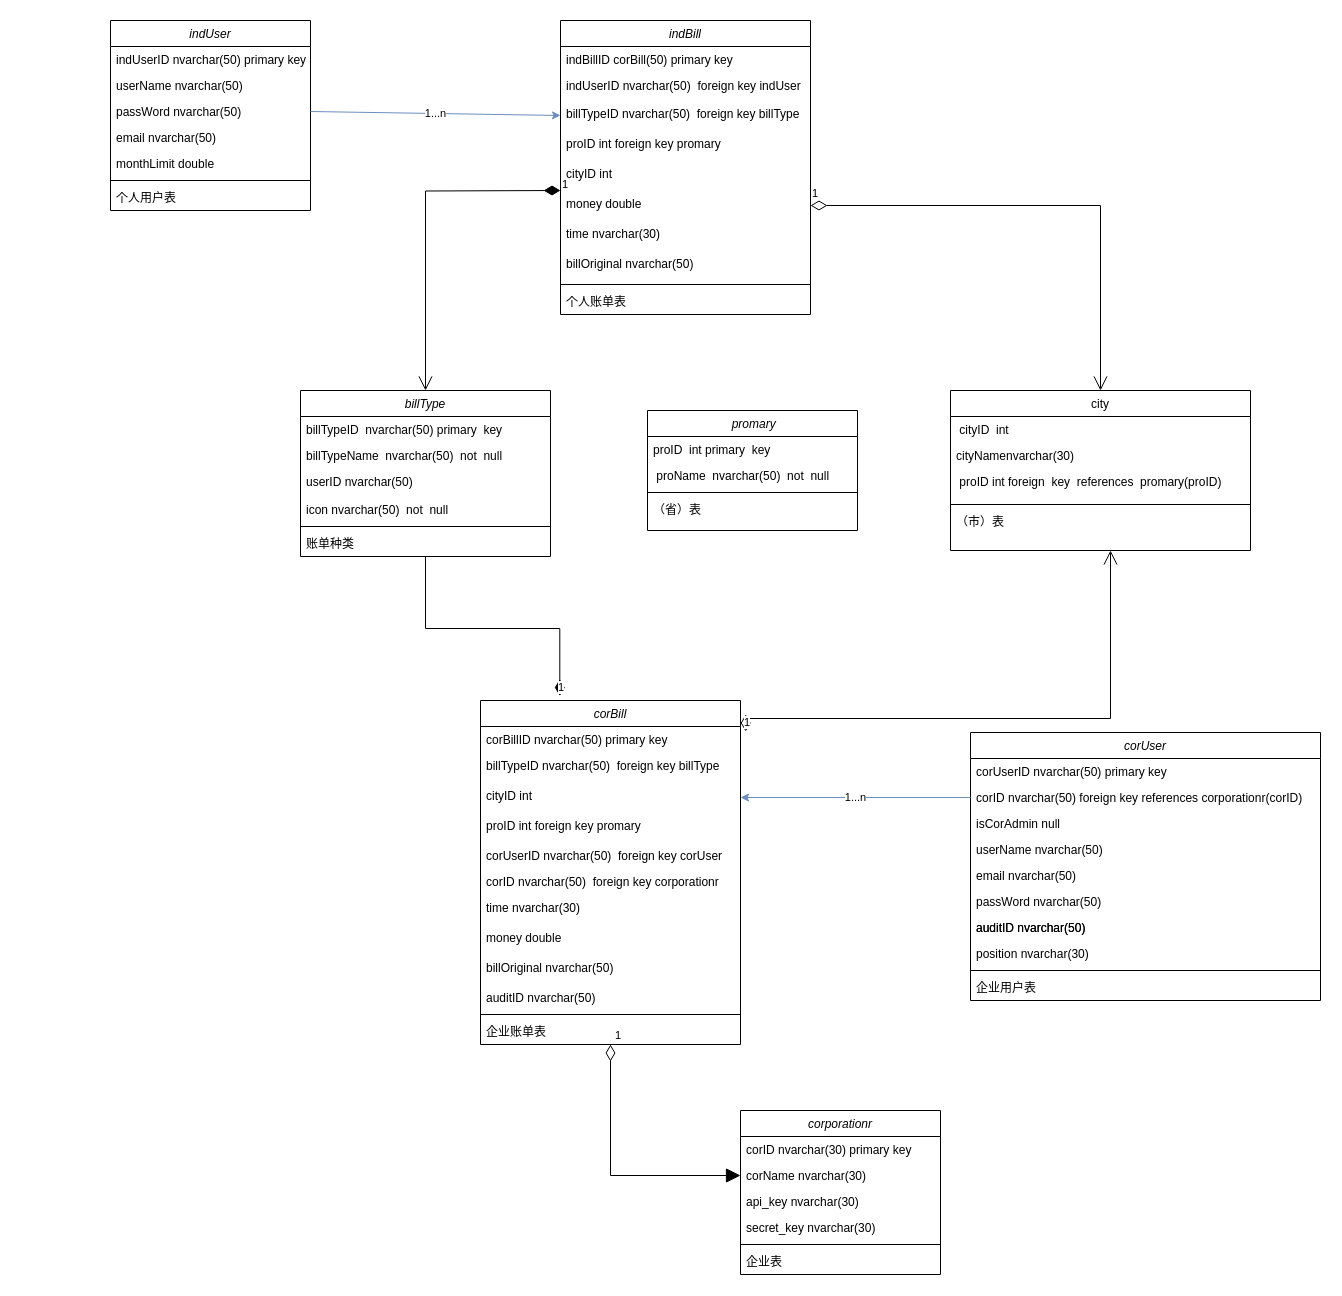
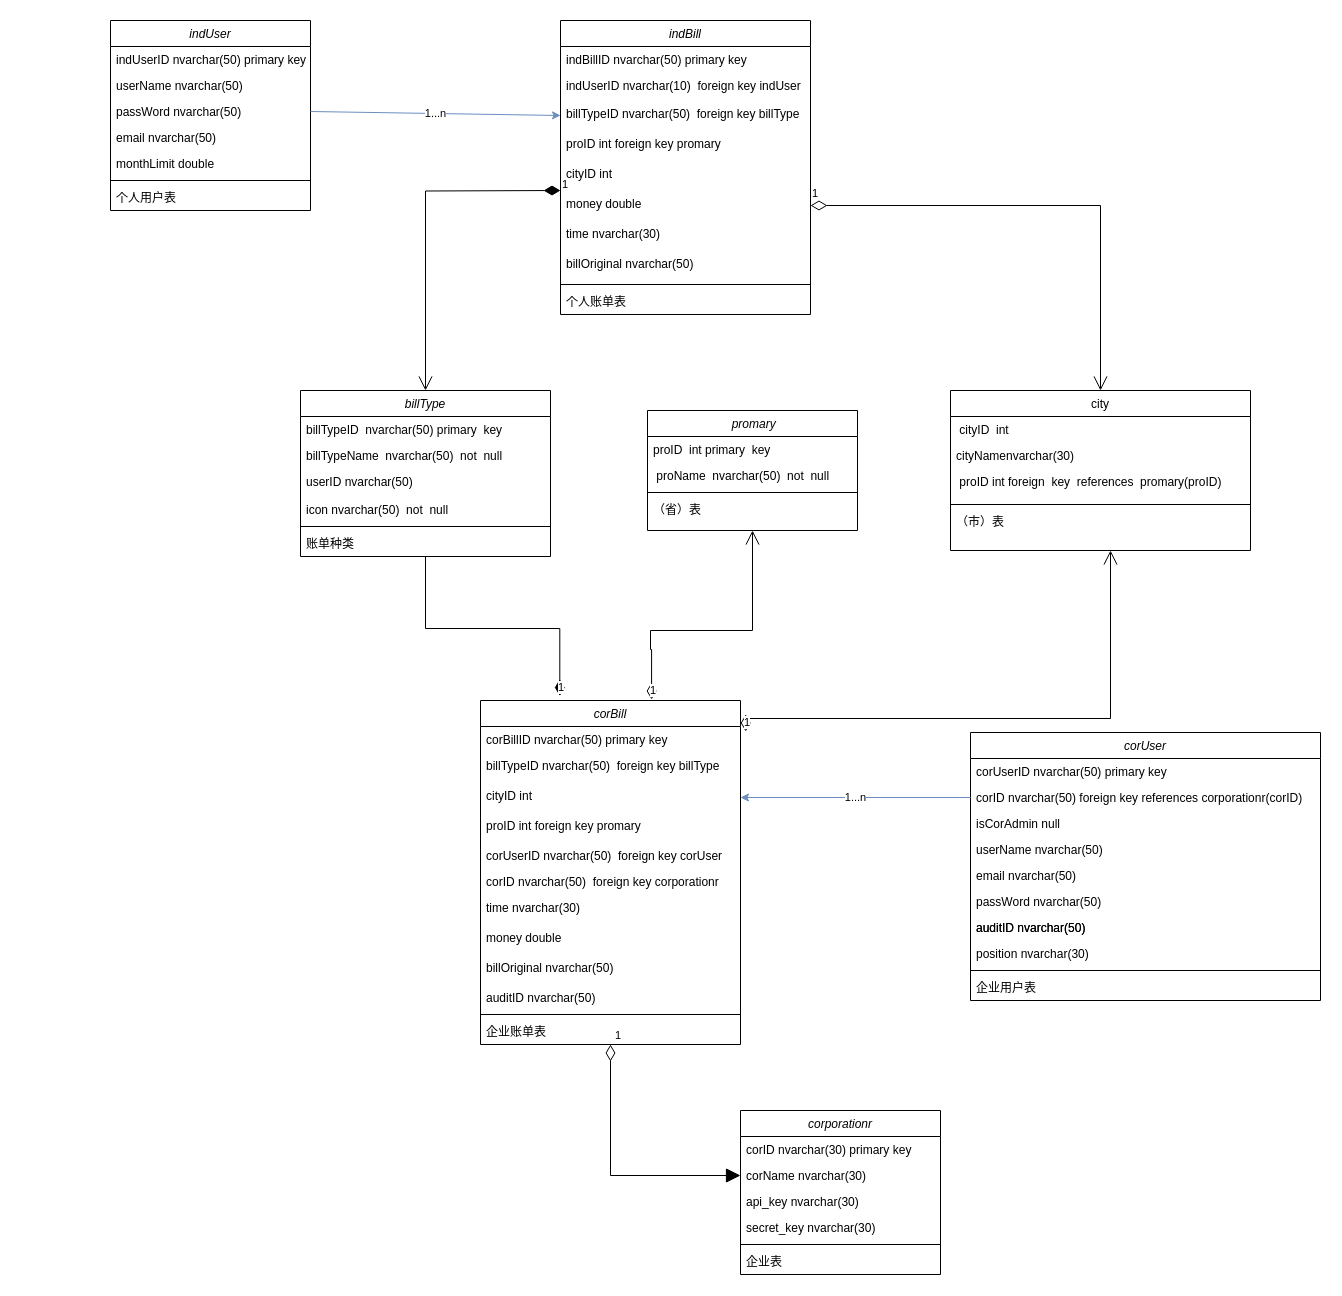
node "indBillID corBill(50) primary key": label "indBillID corBill(50) primary key" -> "indBillID nvarchar(50) primary key"
node "indUserID nvarchar(50) foreign key indUser": label "indUserID nvarchar(50) foreign key indUser" -> "indUserID nvarchar(10) foreign key indUser"
edge "promary" -- "corBill": added, label "1"
